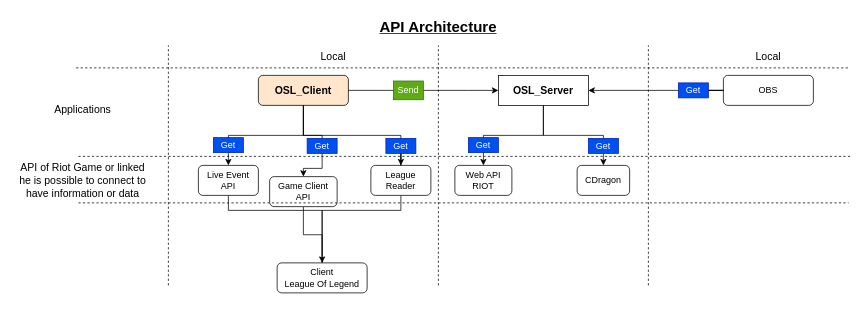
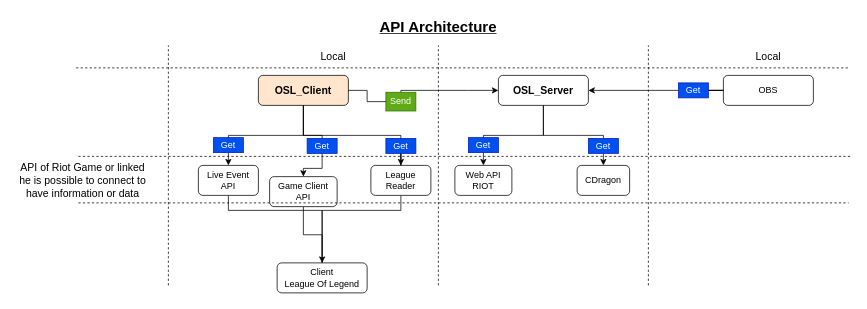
node "Send": moved (408, 90) -> (401, 102)
node "OSL_Server": shape rectangle -> rounded rectangle
node "Applications": removed
